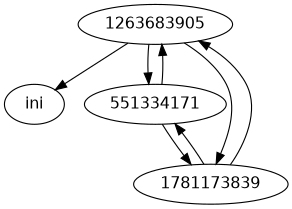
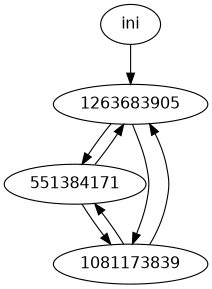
edge "1263683905" -> "ini": reversed
node "551334171": label "551334171" -> "551384171"
node "1781173839": label "1781173839" -> "1081173839"
